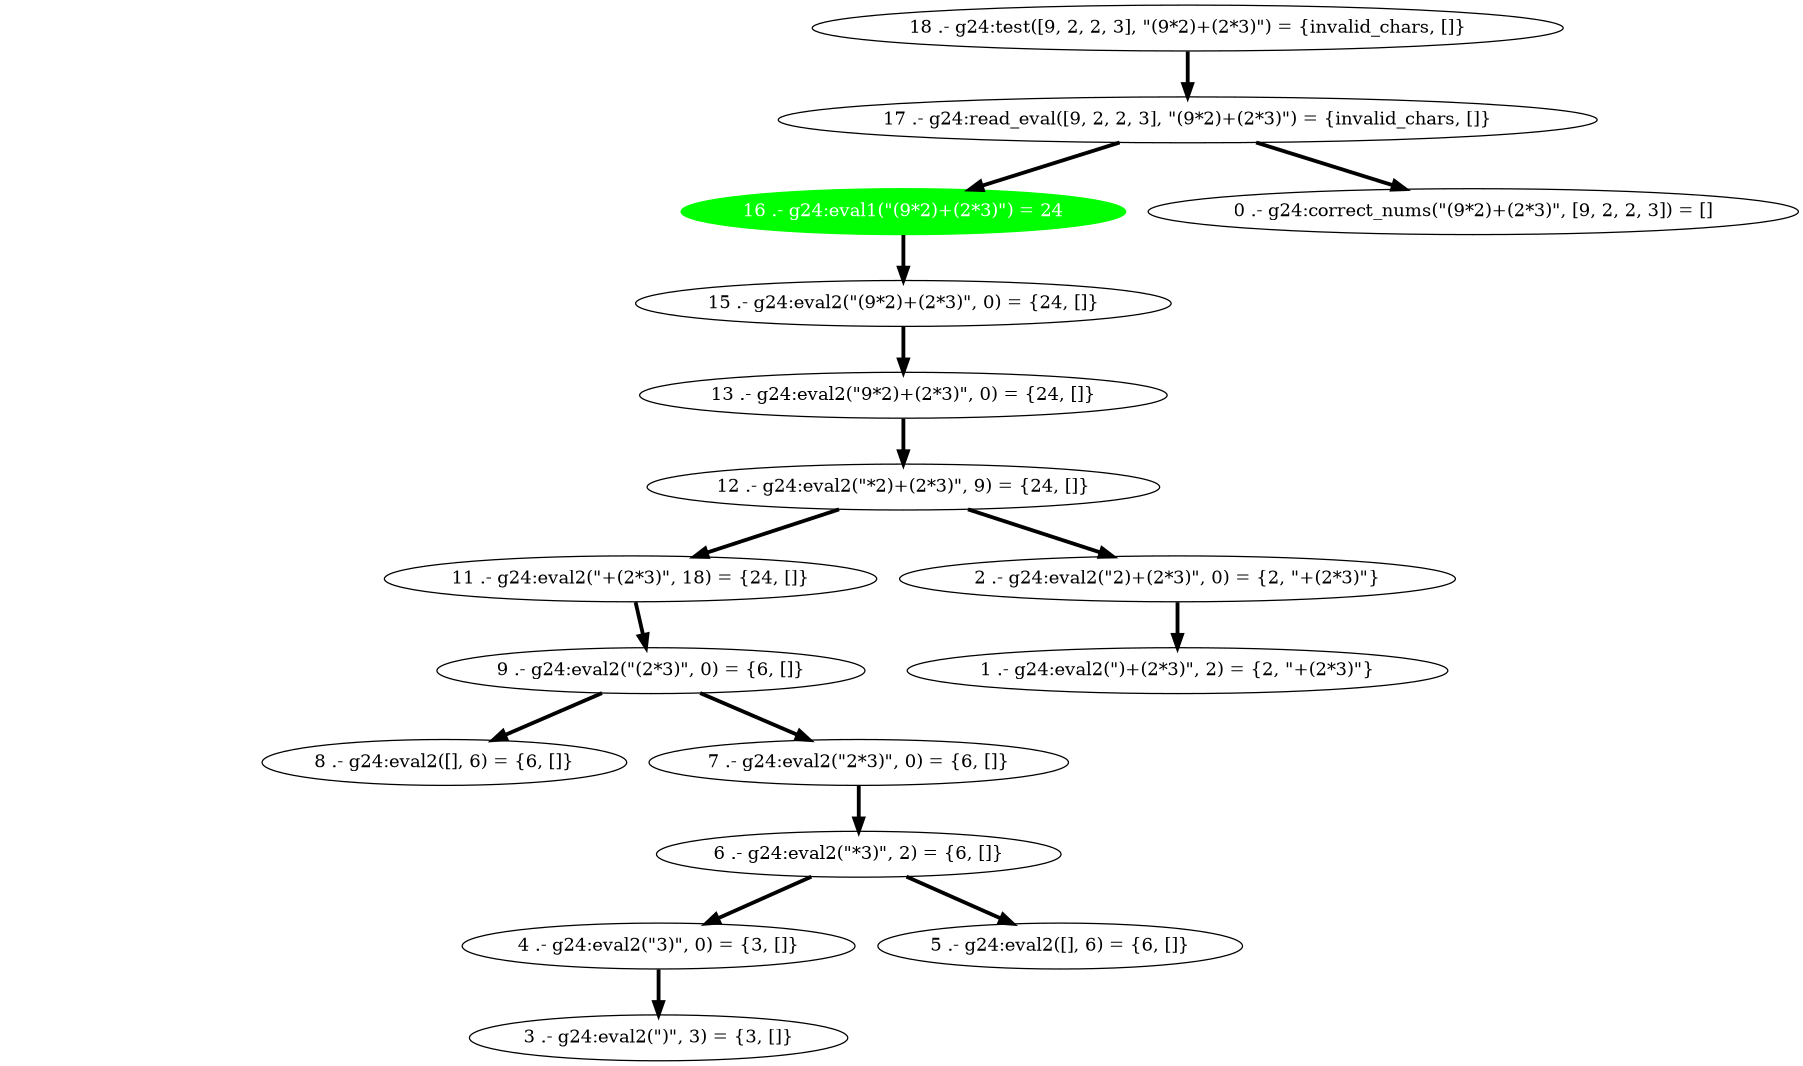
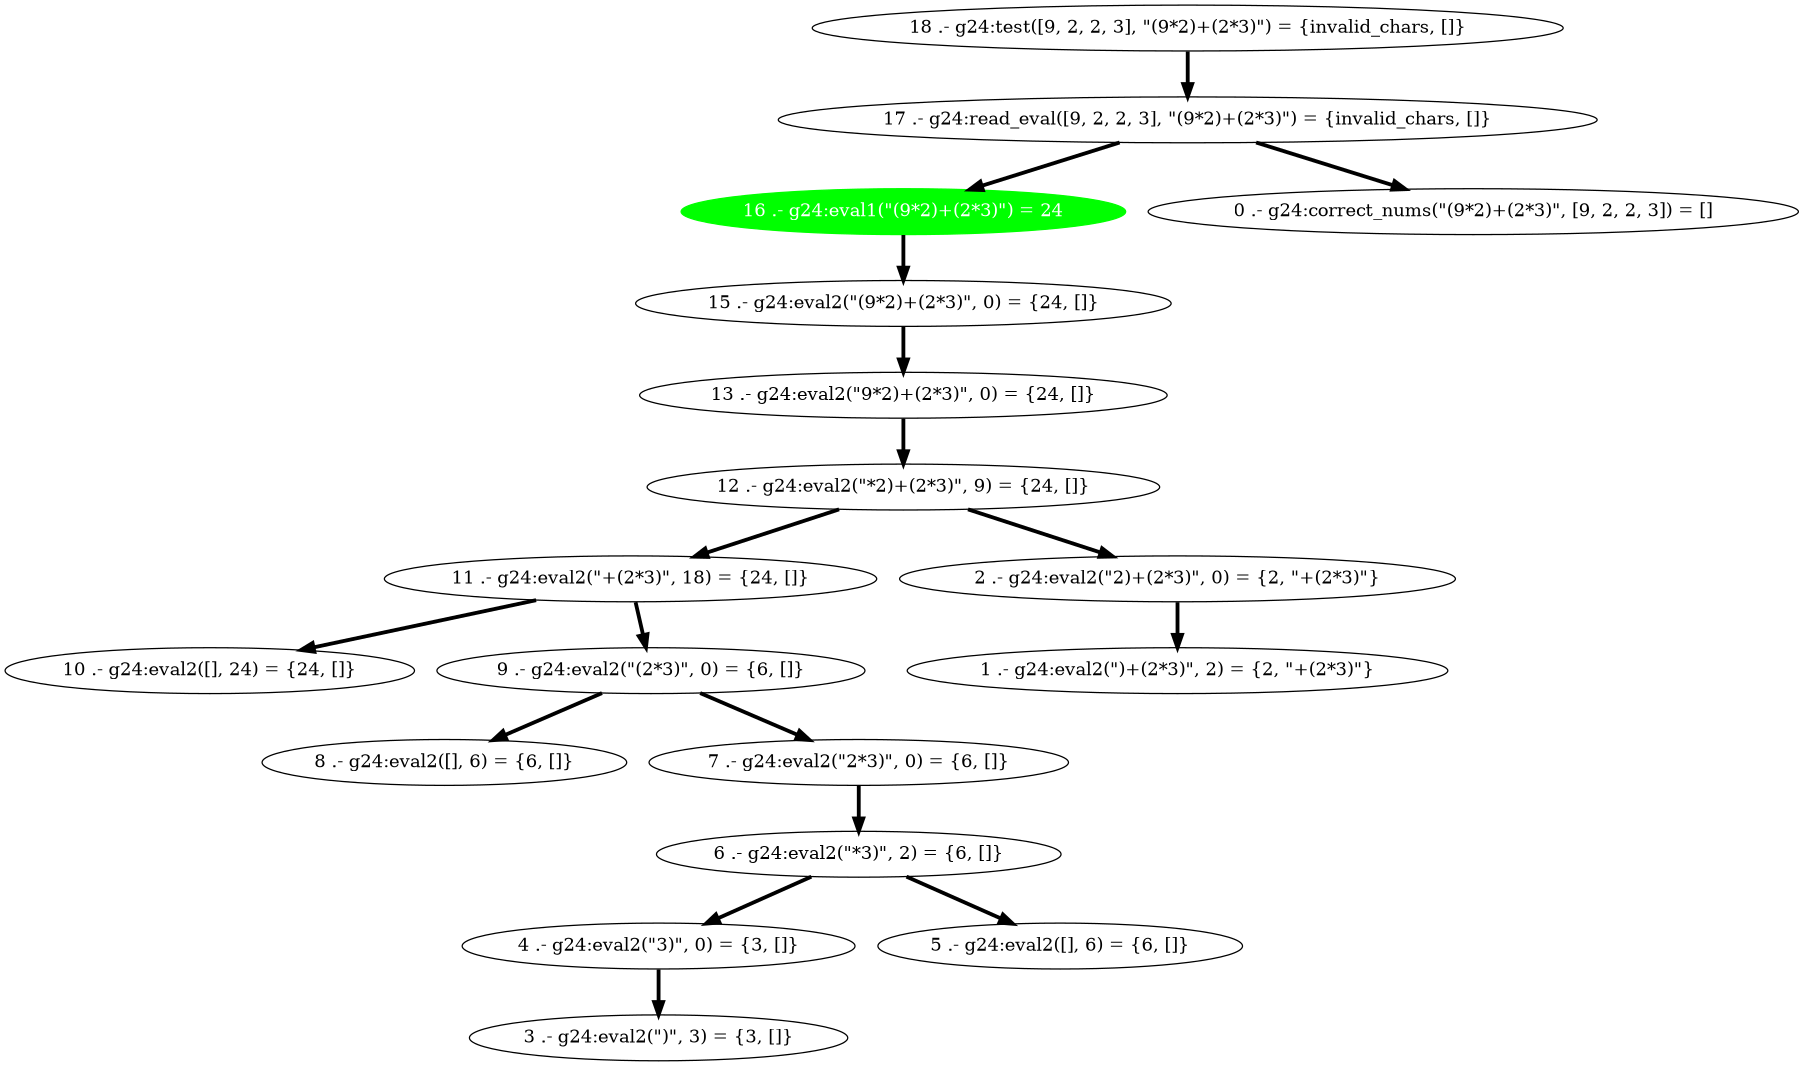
node "10 .- g24:eval2([], 24) = {24, []}": added
